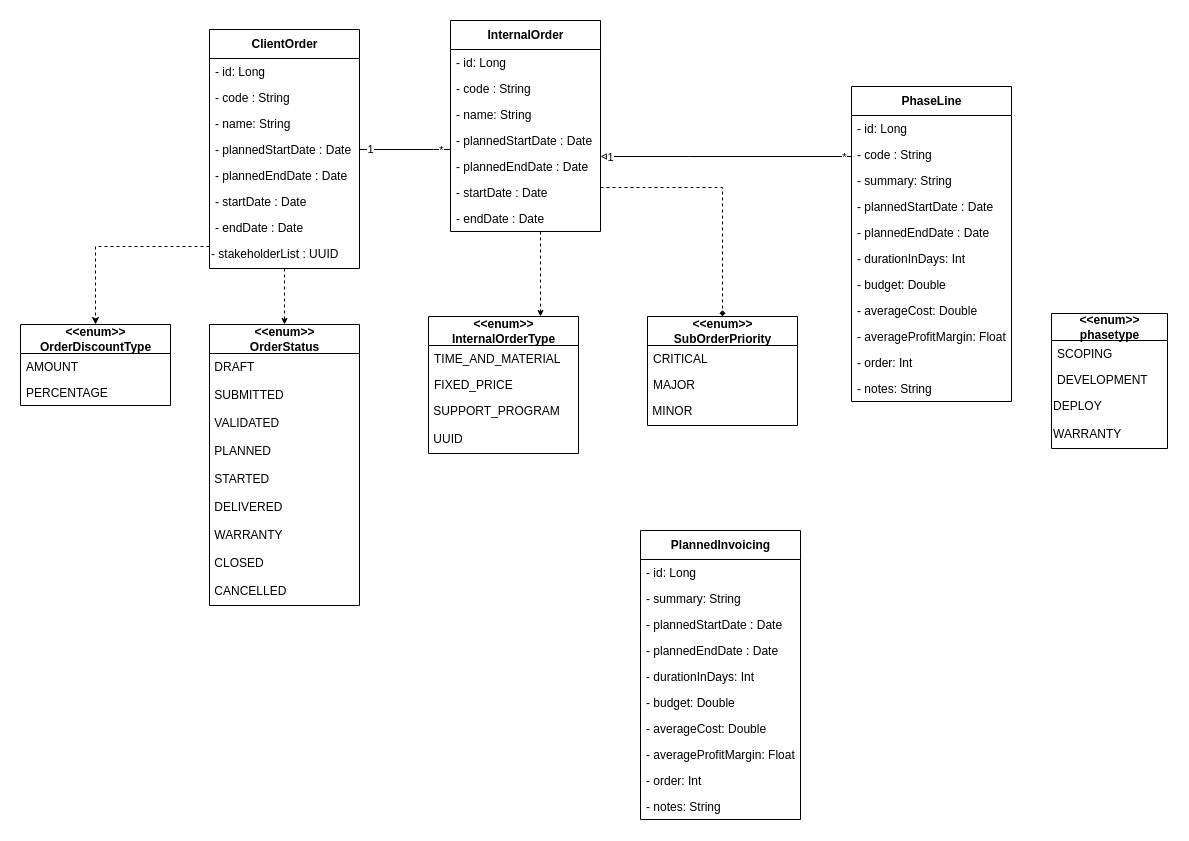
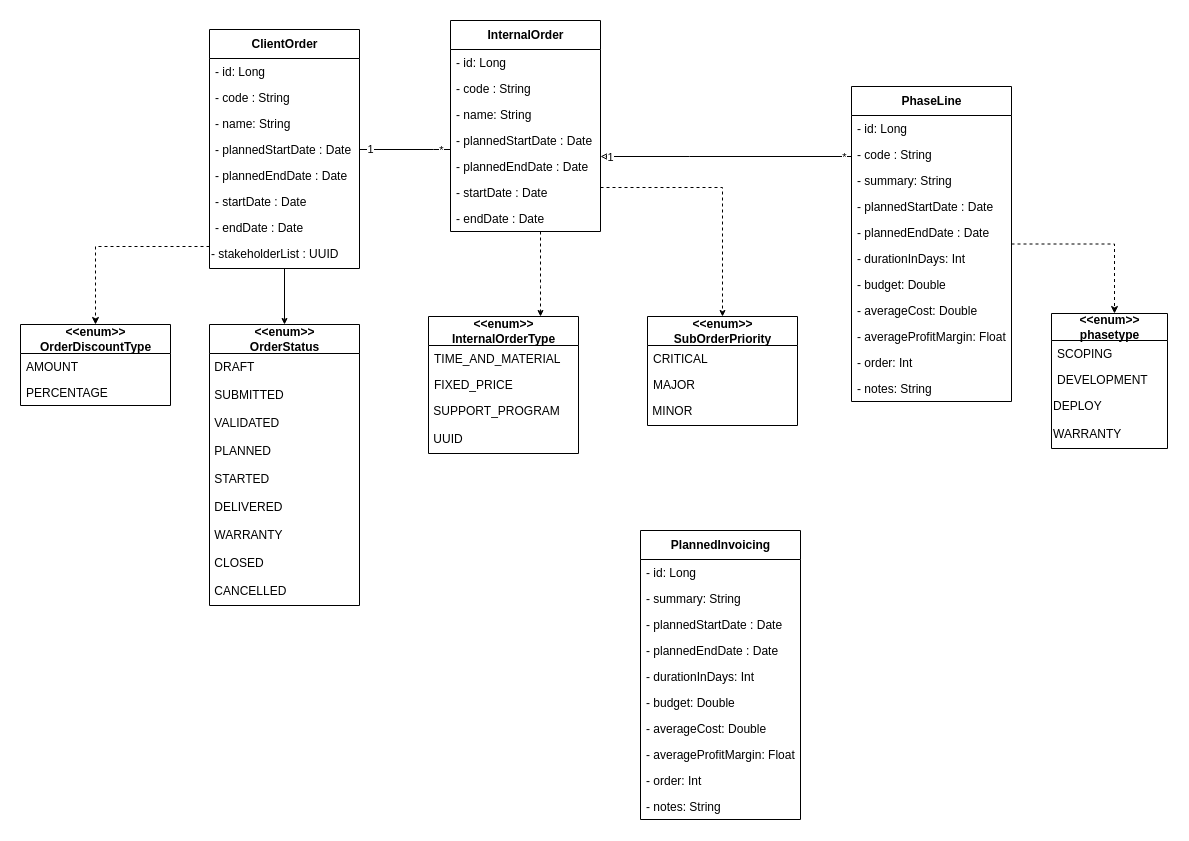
edge "PhaseLine" -> "<<enum>> phasetype": added
edge "ClientOrder" -> "<<enum>> OrderStatus": style dashed -> solid
edge "InternalOrder" -> "<<enum>> SubOrderPriority": arrowhead diamond -> classic
